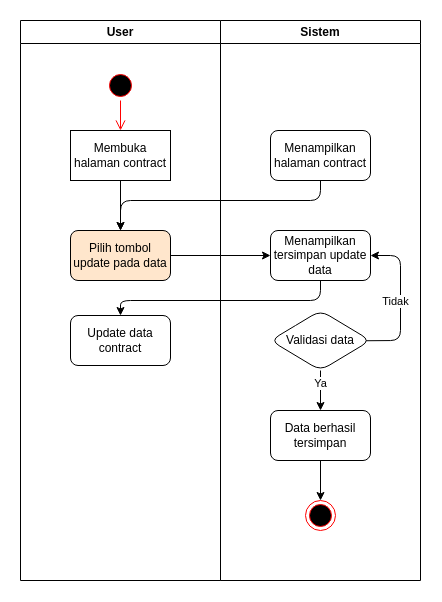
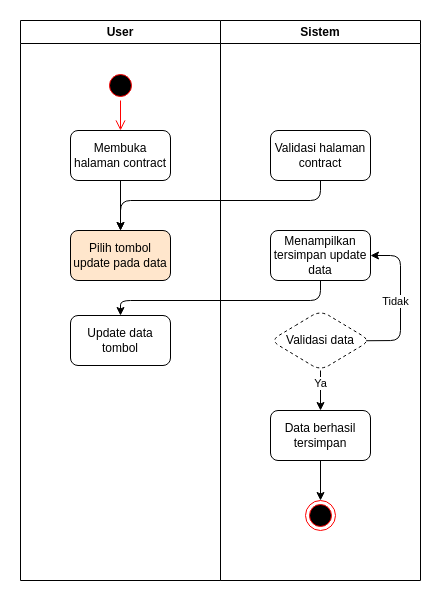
node "Membuka halaman contract": shape rectangle -> rounded rectangle
node "Menampilkan halaman contract": label "Menampilkan halaman contract" -> "Validasi halaman contract"
edge "Pilih tombol update pada data" -> "Menampilkan tersimpan update data": removed
node "Update data contract": label "Update data contract" -> "Update data tombol"
node "Validasi data": style solid -> dashed
